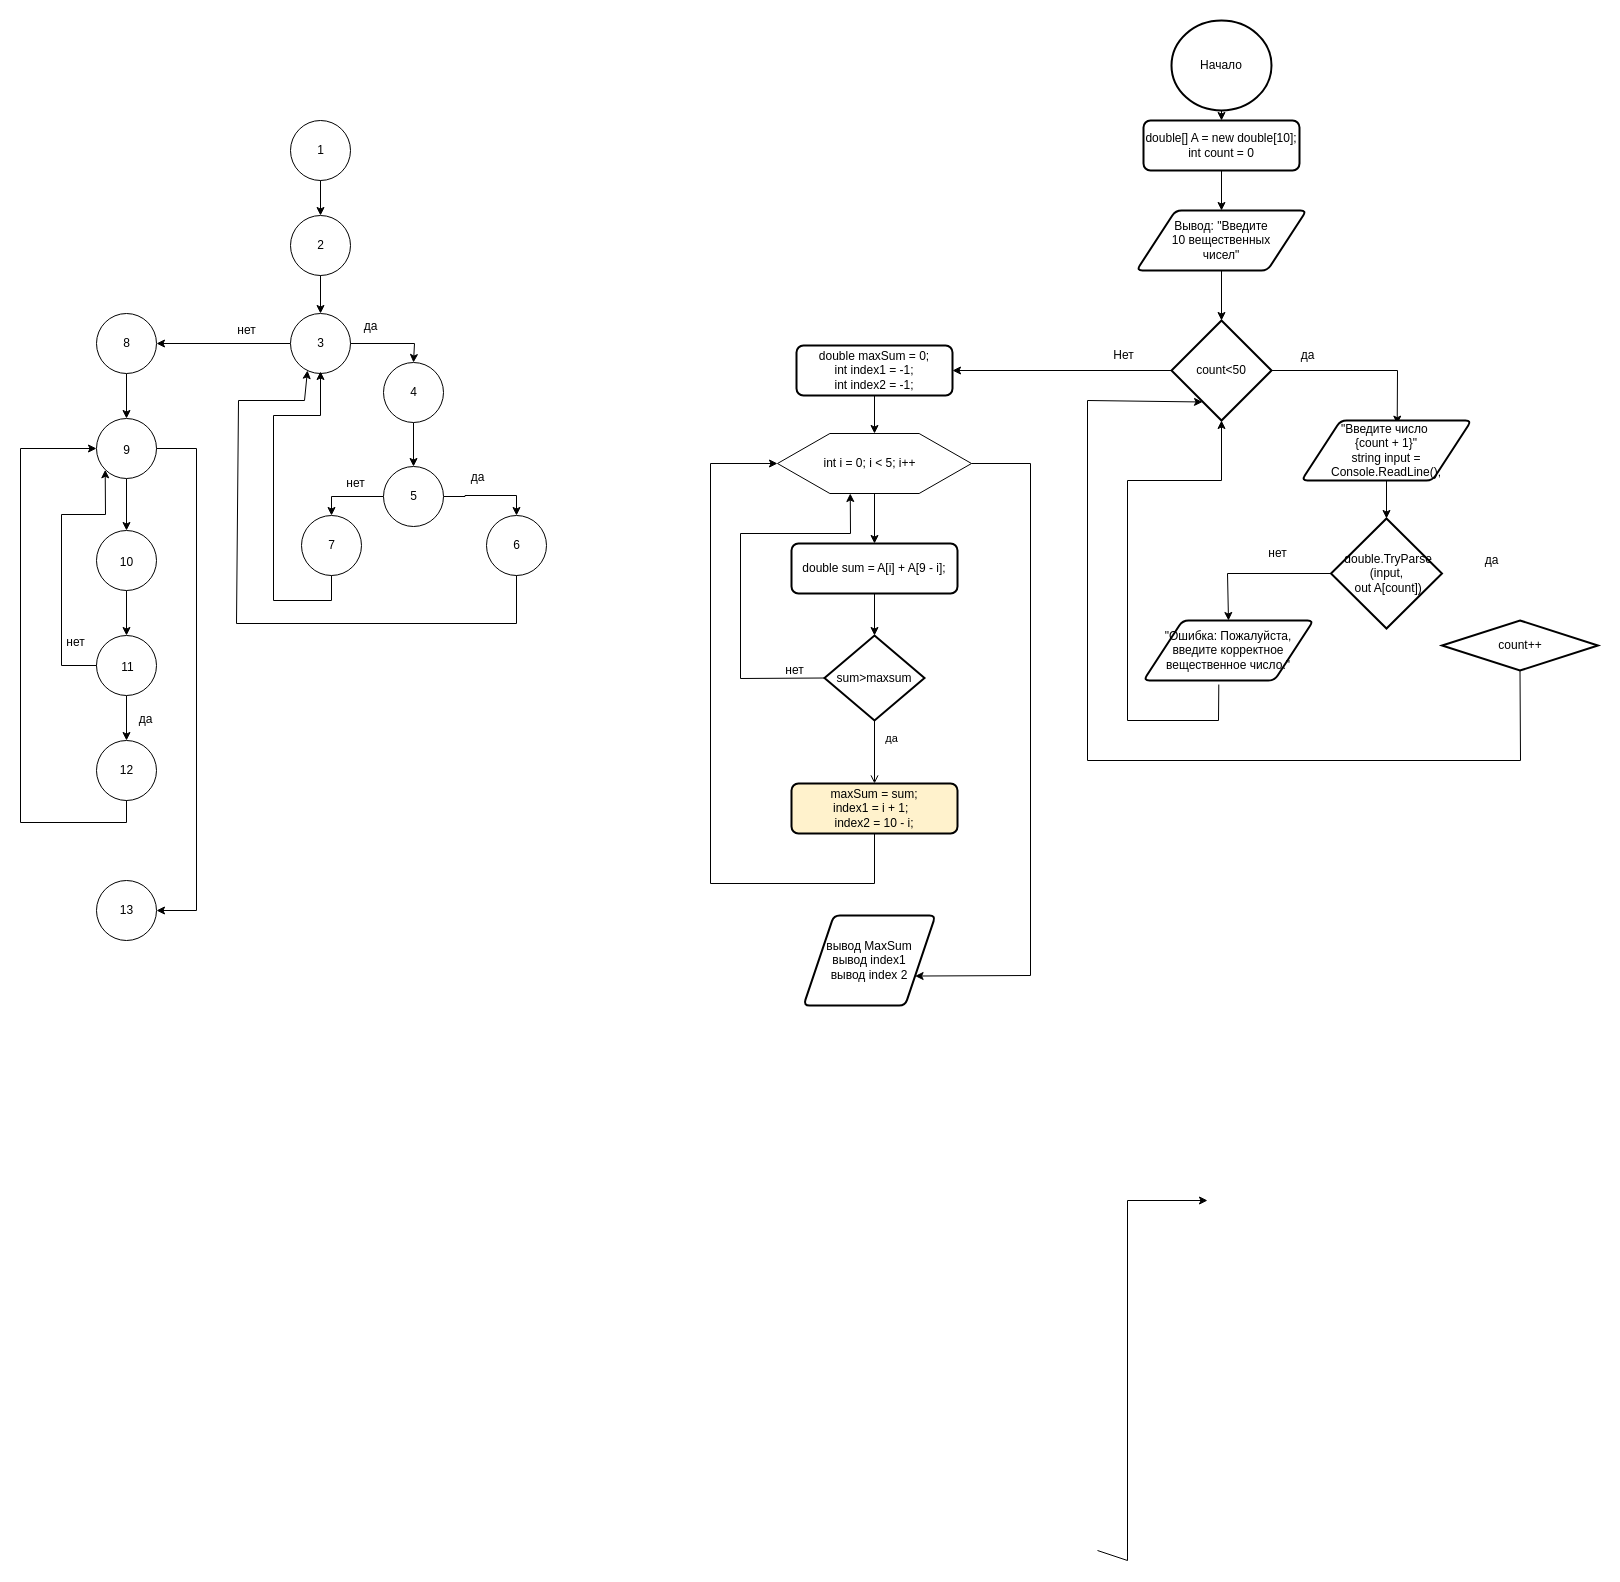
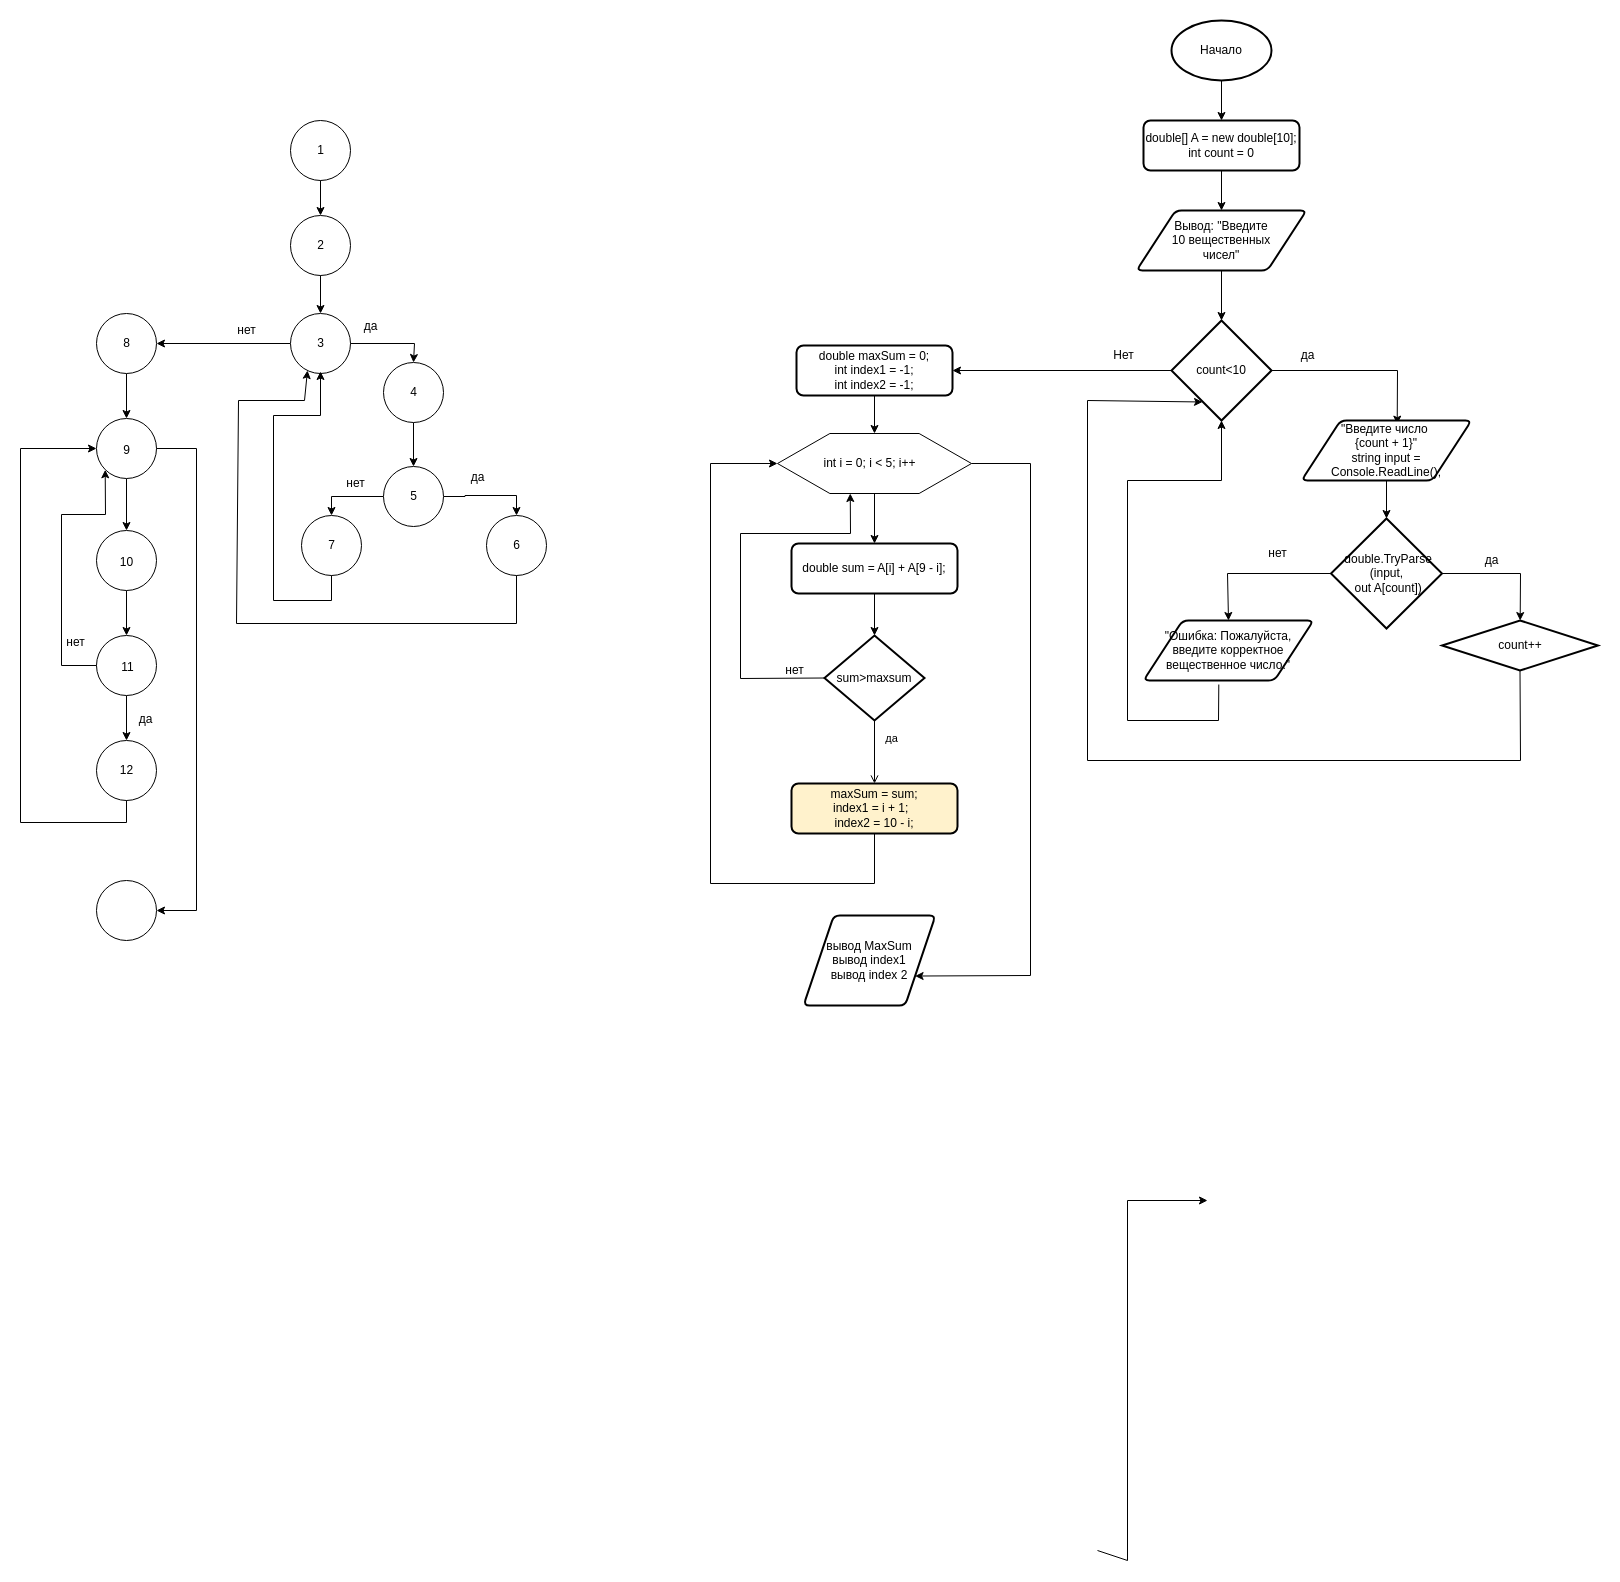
node "Начало": size 100x90 -> 100x60
node "count<50": label "count<50" -> "count<10"
edge "double.TryParse (input, out A[count])" -> "count++": added
node "13": removed
